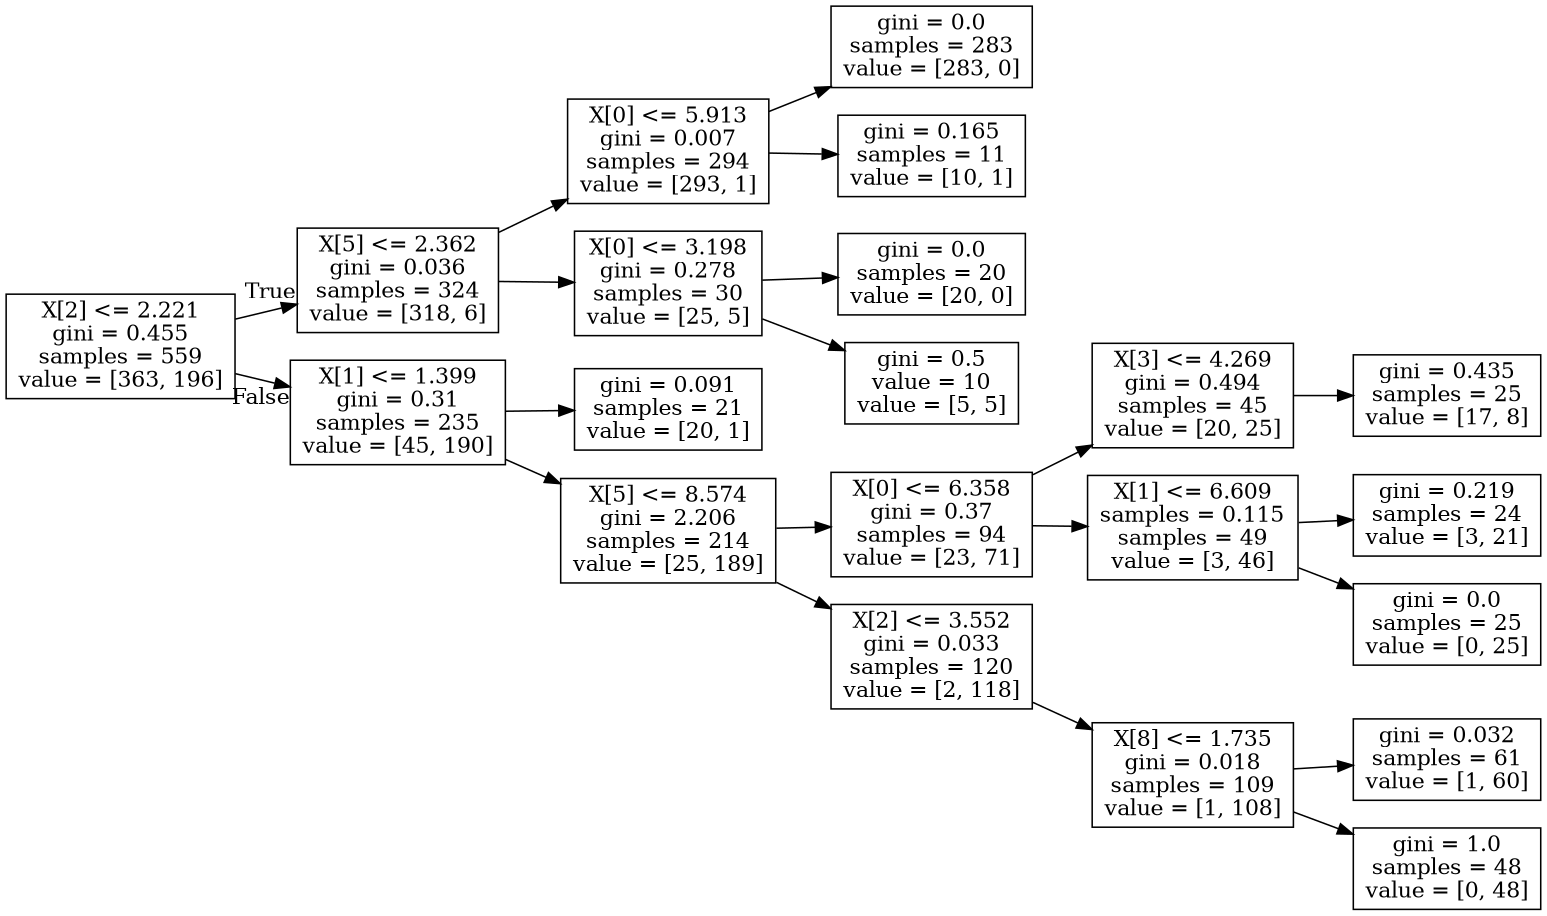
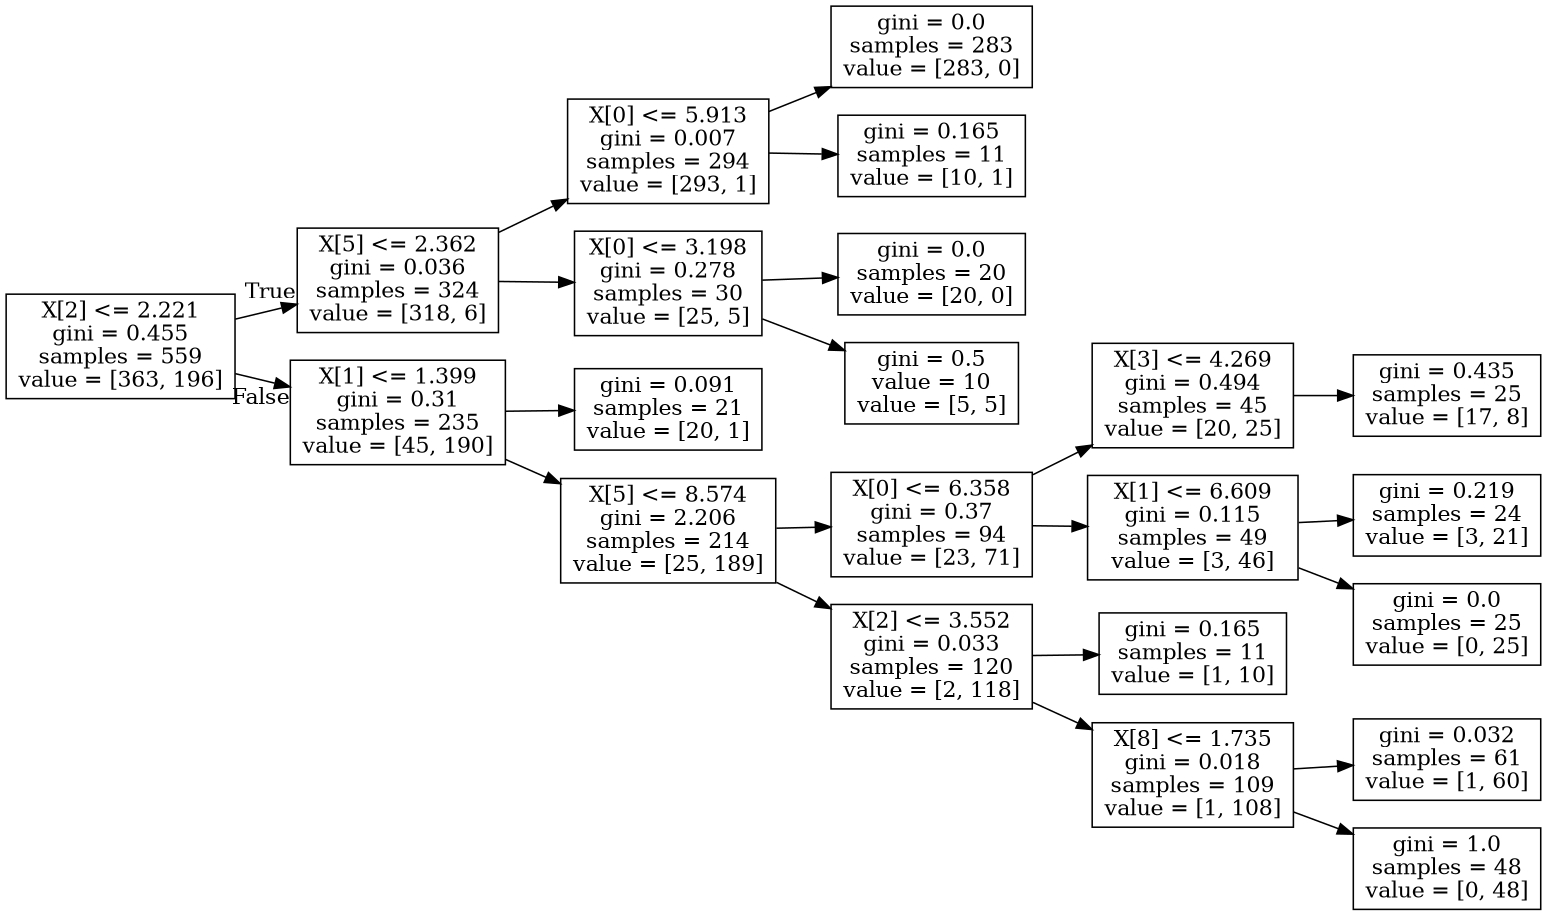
node "X[1] <= 6.609 samples = 0.115 samples = 49 value = [3, 46]": label "X[1] <= 6.609 samples = 0.115 samples = 49 value = [3, 46]" -> "X[1] <= 6.609 gini = 0.115 samples = 49 value = [3, 46]"
node "gini = 0.165 samples = 11 value = [1, 10]": added
